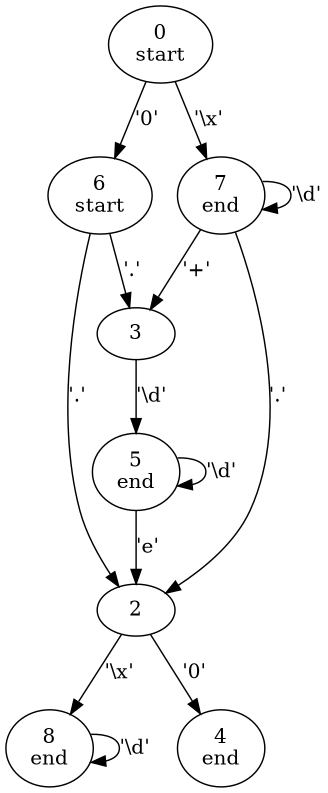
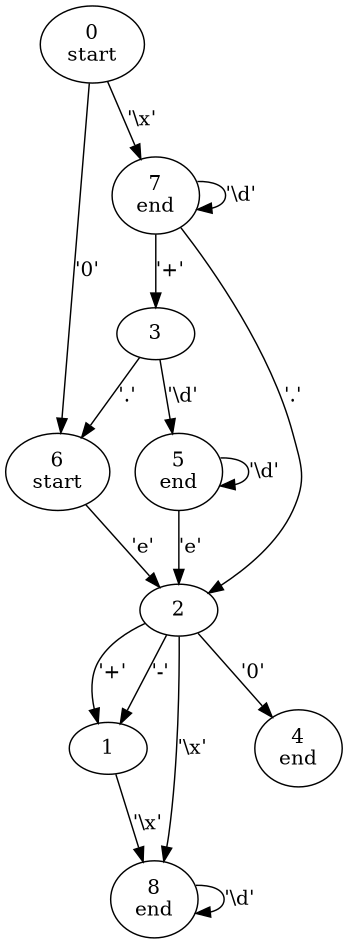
edge "6 start" -> "3": reversed
edge "6 start" -> "2": label "'.'" -> "'e'"
node "1": added
